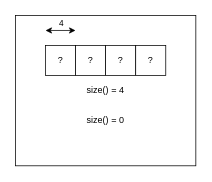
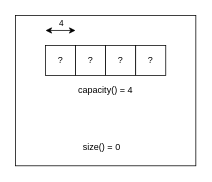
node "size() = 4": label "size() = 4" -> "capacity() = 4"
node "size() = 0": moved (105, 120) -> (102, 147)
